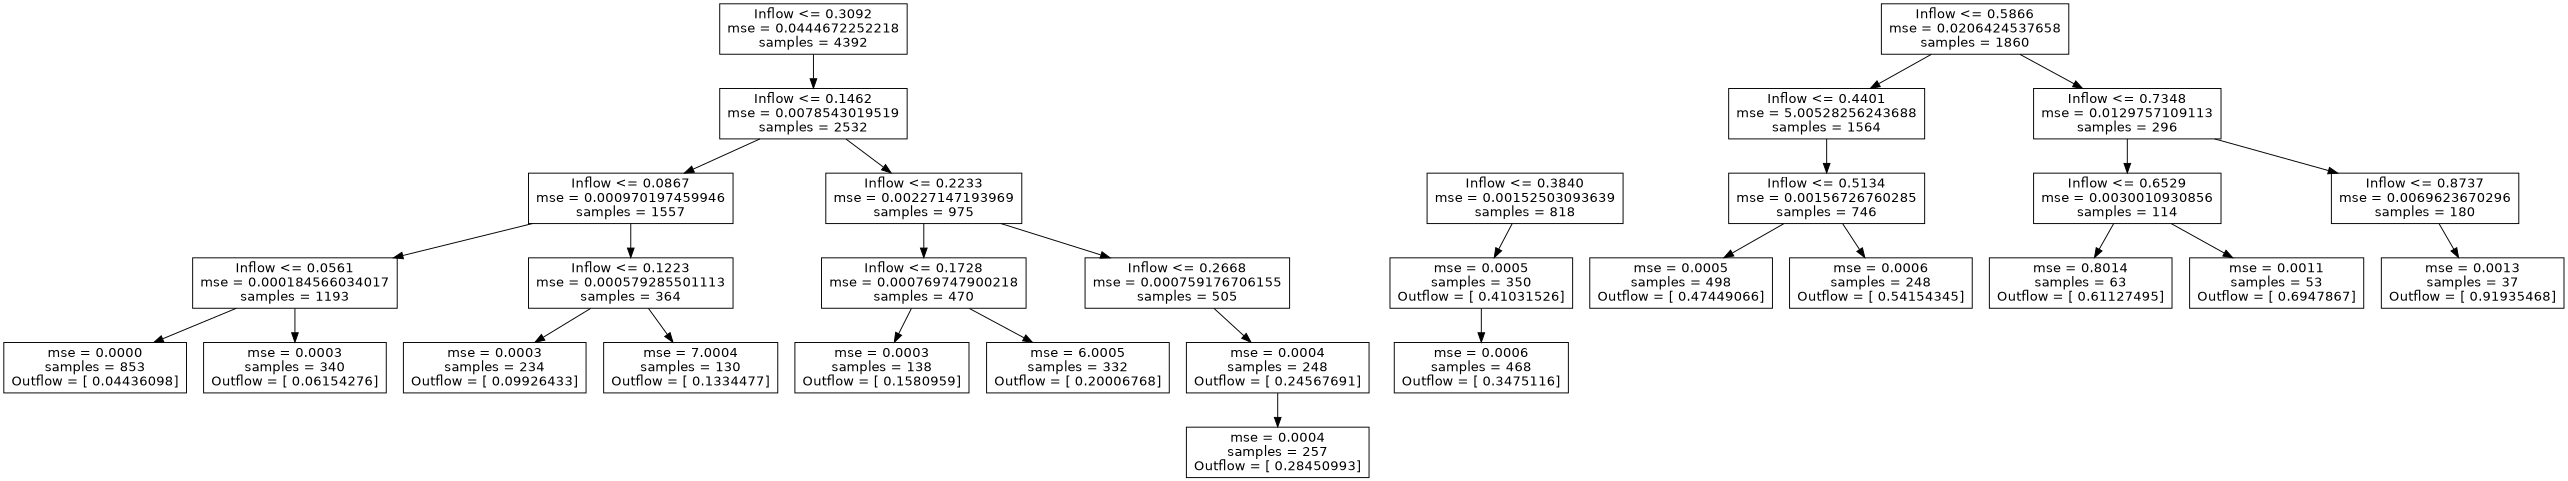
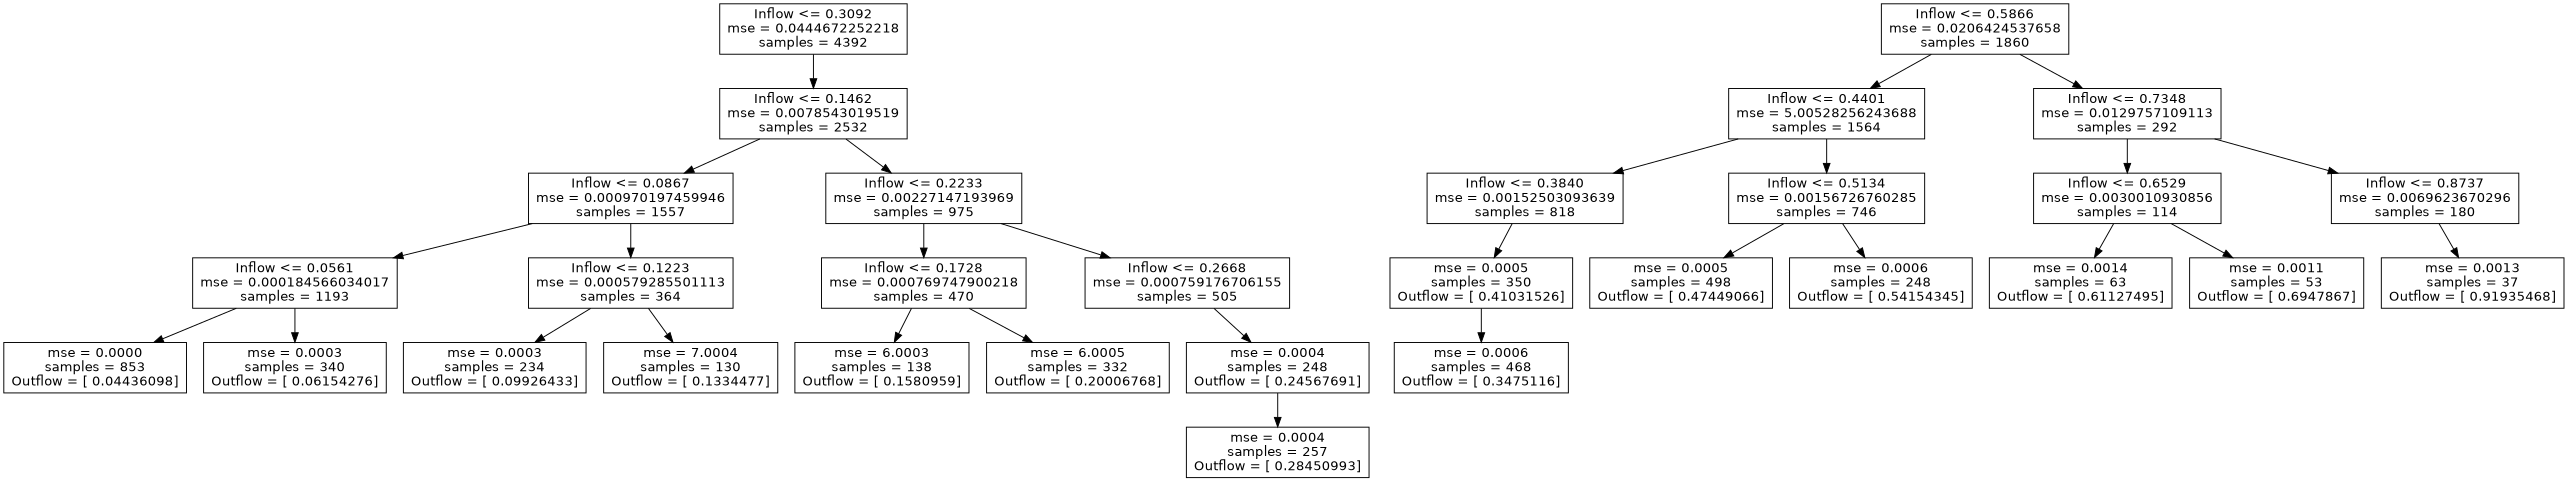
node "Inflow <= 0.7348 mse = 0.0129757109113 samples = 296": label "Inflow <= 0.7348 mse = 0.0129757109113 samples = 296" -> "Inflow <= 0.7348 mse = 0.0129757109113 samples = 292"
edge "Inflow <= 0.4401 mse = 5.00528256243688 samples = 1564" -> "Inflow <= 0.3840 mse = 0.00152503093639 samples = 818": added
node "mse = 0.8014 samples = 63 Outflow = [ 0.61127495]": label "mse = 0.8014 samples = 63 Outflow = [ 0.61127495]" -> "mse = 0.0014 samples = 63 Outflow = [ 0.61127495]"
node "mse = 0.0003 samples = 138 Outflow = [ 0.1580959]": label "mse = 0.0003 samples = 138 Outflow = [ 0.1580959]" -> "mse = 6.0003 samples = 138 Outflow = [ 0.1580959]"
